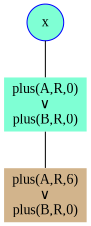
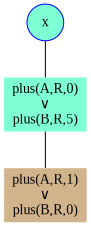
node "plus(A,R,0) ∨ plus(B,R,0)": label "plus(A,R,0) ∨ plus(B,R,0)" -> "plus(A,R,0) ∨ plus(B,R,5)"
node "plus(A,R,6) ∨ plus(B,R,0)": label "plus(A,R,6) ∨ plus(B,R,0)" -> "plus(A,R,1) ∨ plus(B,R,0)"
